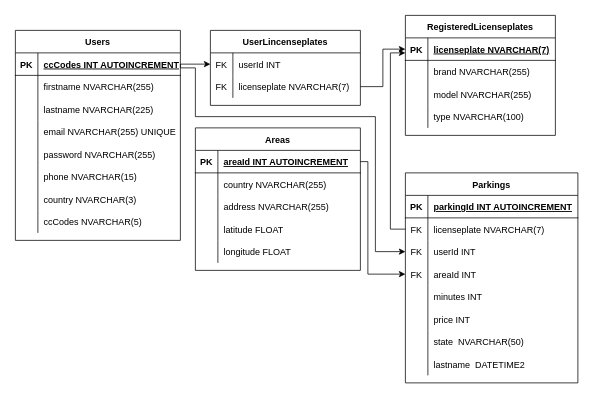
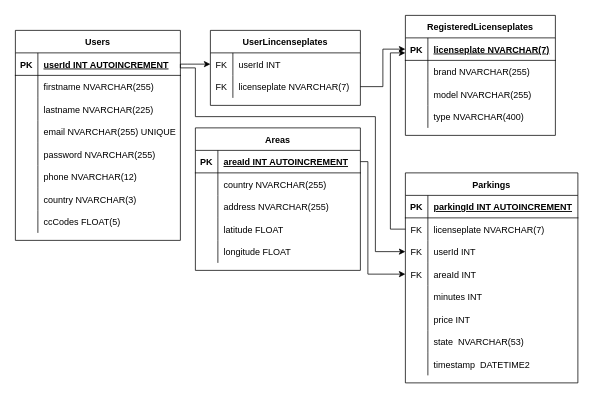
node "ccCodes INT AUTOINCREMENT": label "ccCodes INT AUTOINCREMENT" -> "userId INT AUTOINCREMENT"
node "type NVARCHAR(100)": label "type NVARCHAR(100)" -> "type NVARCHAR(400)"
node "phone NVARCHAR(15)": label "phone NVARCHAR(15)" -> "phone NVARCHAR(12)"
node "ccCodes NVARCHAR(5)": label "ccCodes NVARCHAR(5)" -> "ccCodes FLOAT(5)"
node "state NVARCHAR(50)": label "state NVARCHAR(50)" -> "state NVARCHAR(53)"
node "lastname DATETIME2": label "lastname DATETIME2" -> "timestamp DATETIME2"
